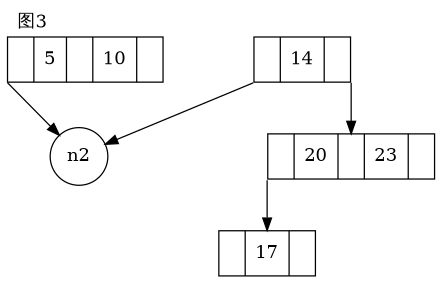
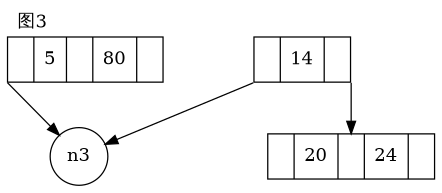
node "5": text "10" -> "80"
node "n2": label "n2" -> "n3"
node "20": text "23" -> "24"
node "17": removed
